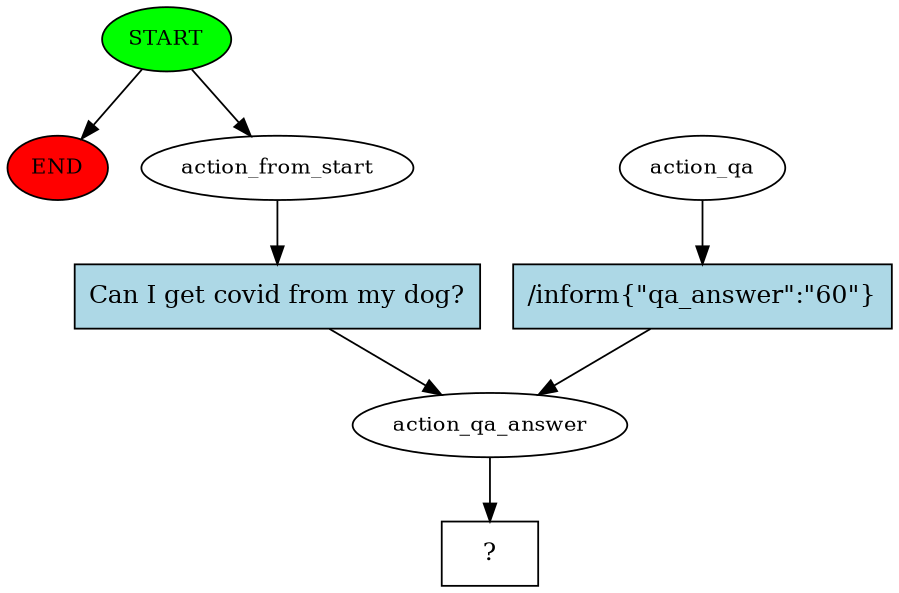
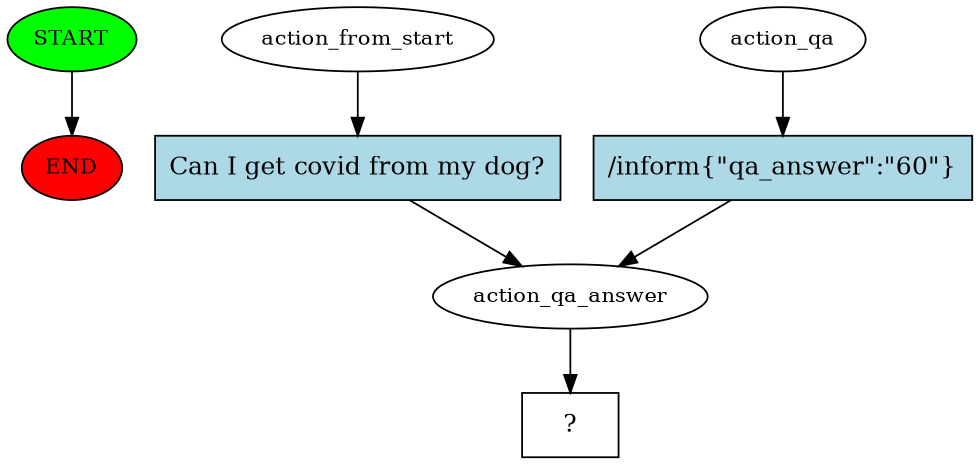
edge "START" -> "action_from_start": removed
